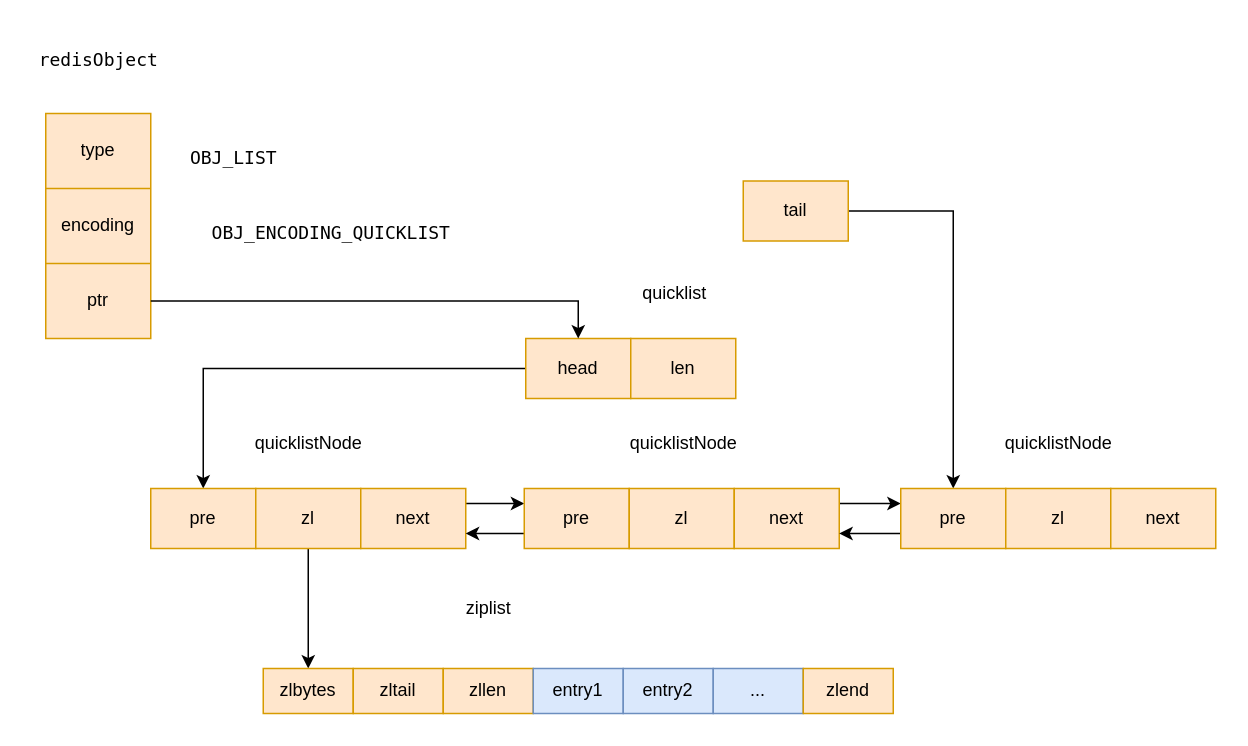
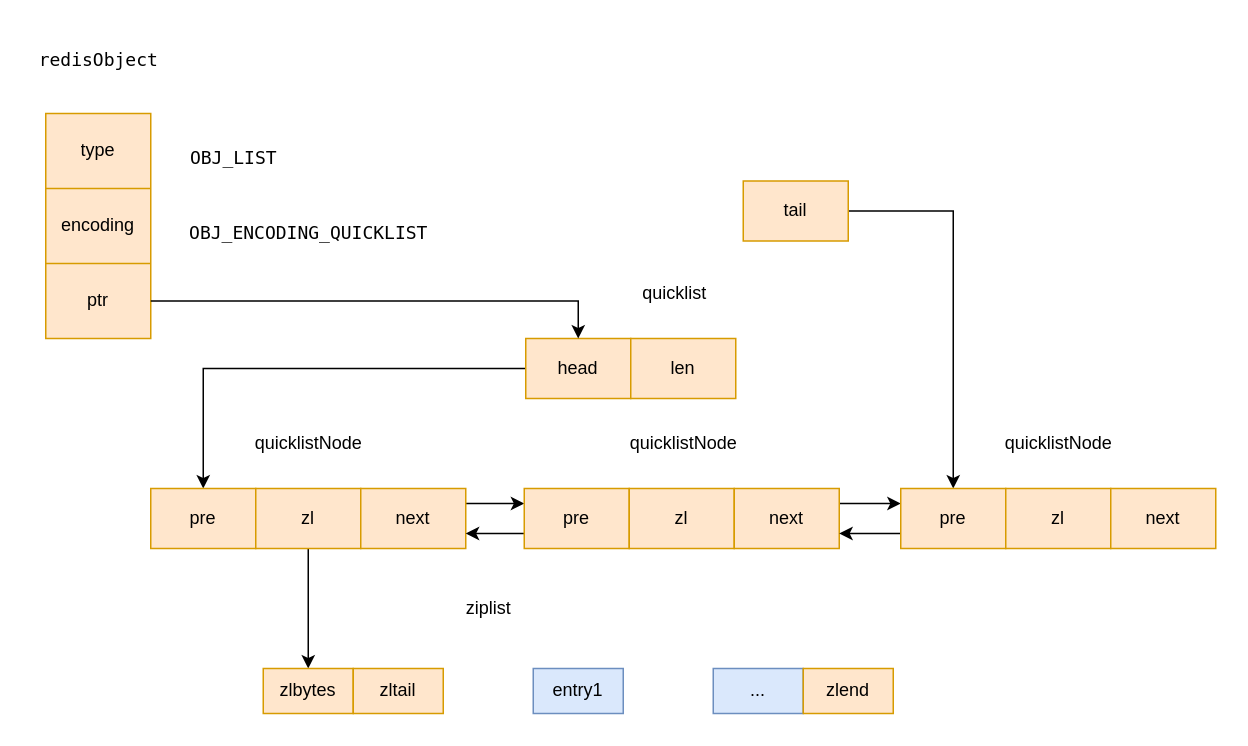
node "OBJ_ENCODING_QUICKLIST": moved (331, 233) -> (308, 233)
node "zllen": removed
node "entry2": removed
